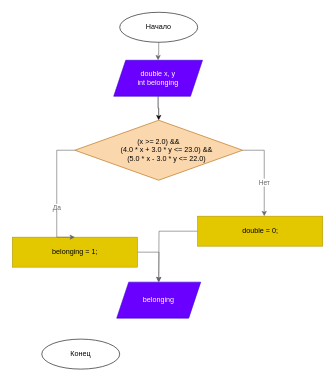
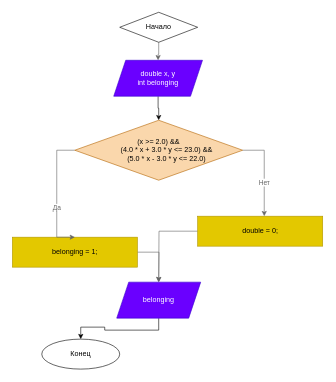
node "Начало": shape ellipse -> diamond
edge "belonging" -> "Конец": added
